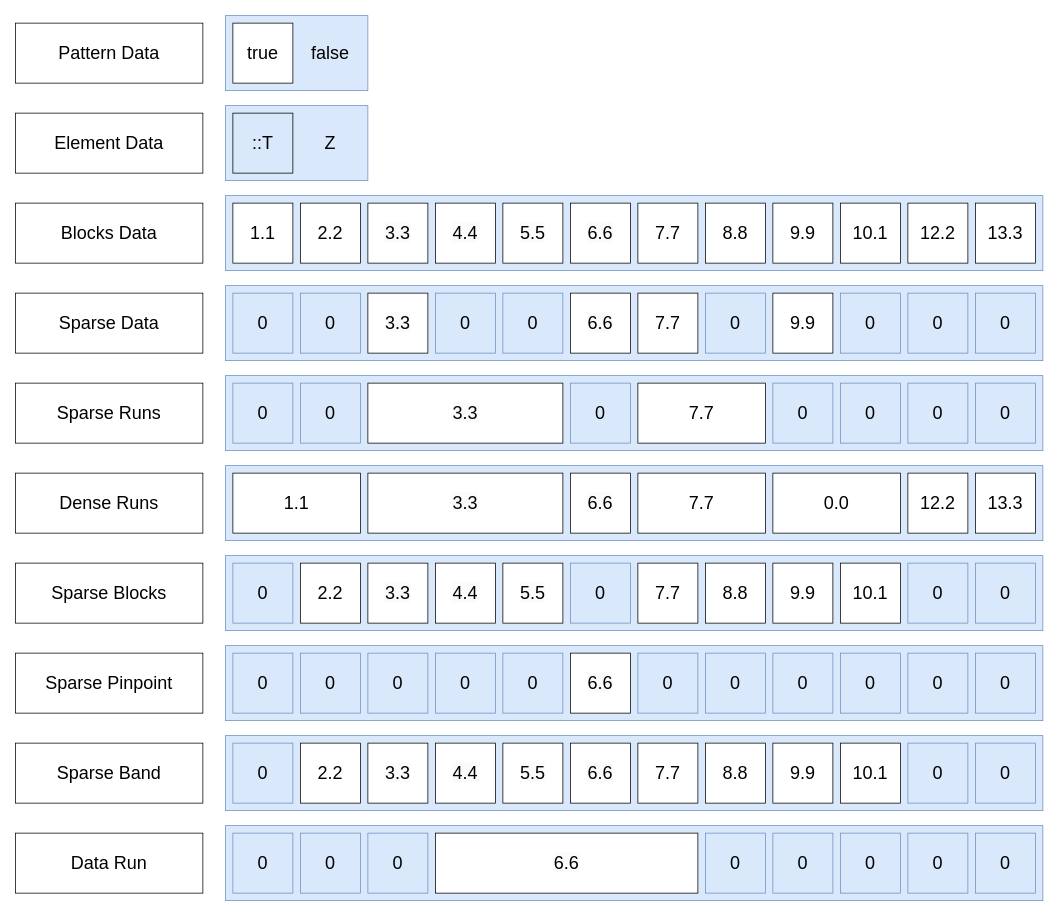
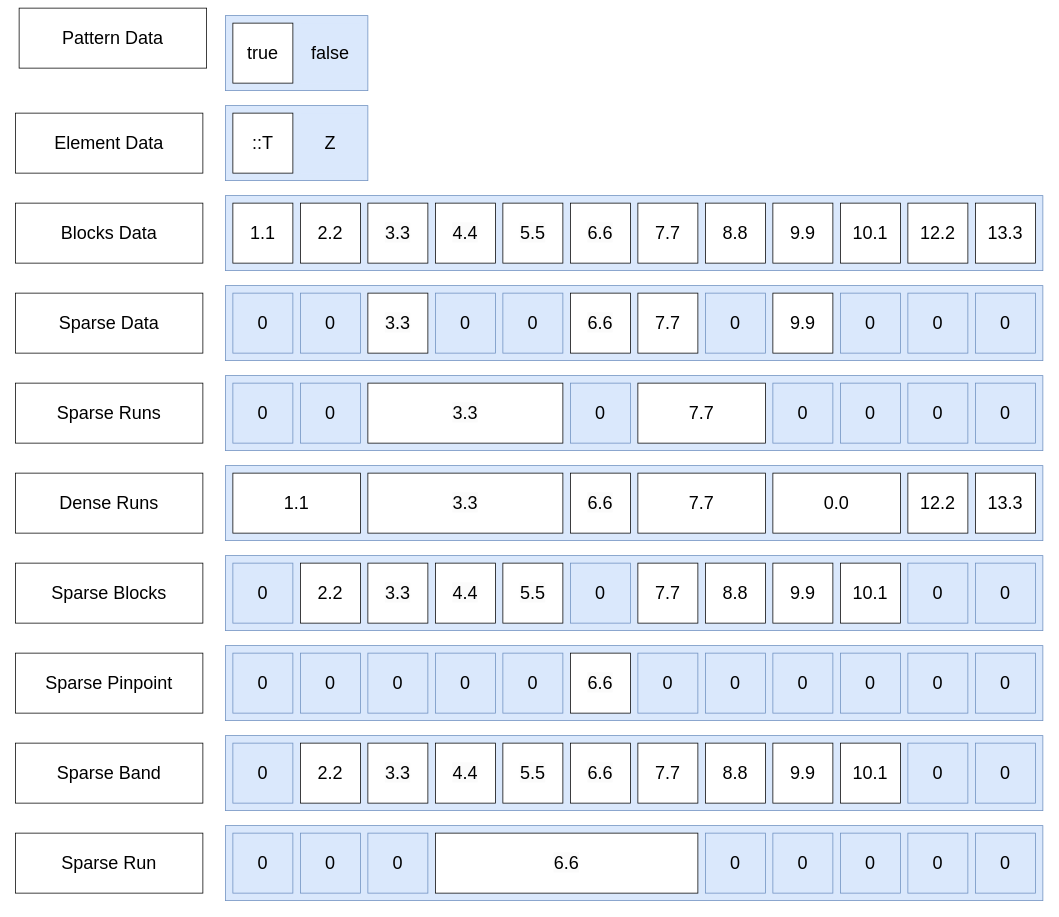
node "Pattern Data": moved (109, 53) -> (113, 38)
node "::T": fillcolor #dae8fc -> #ffffff
node "Data Run": label "Data Run" -> "Sparse Run"
